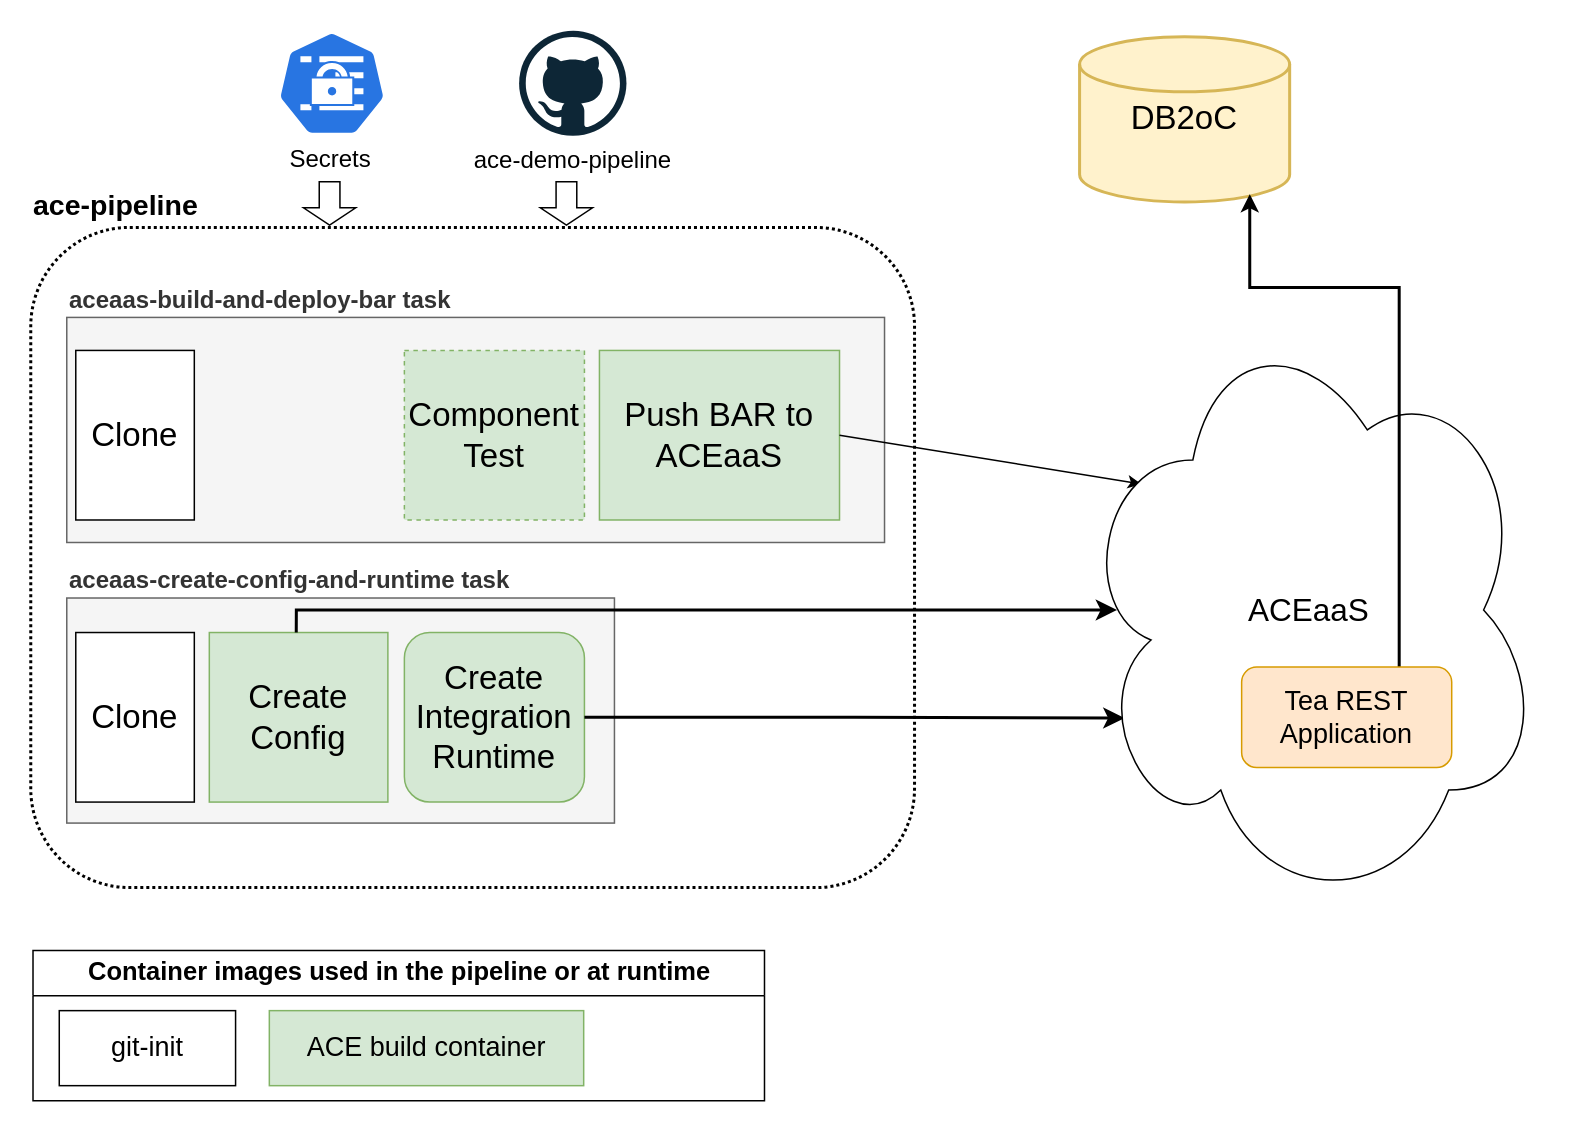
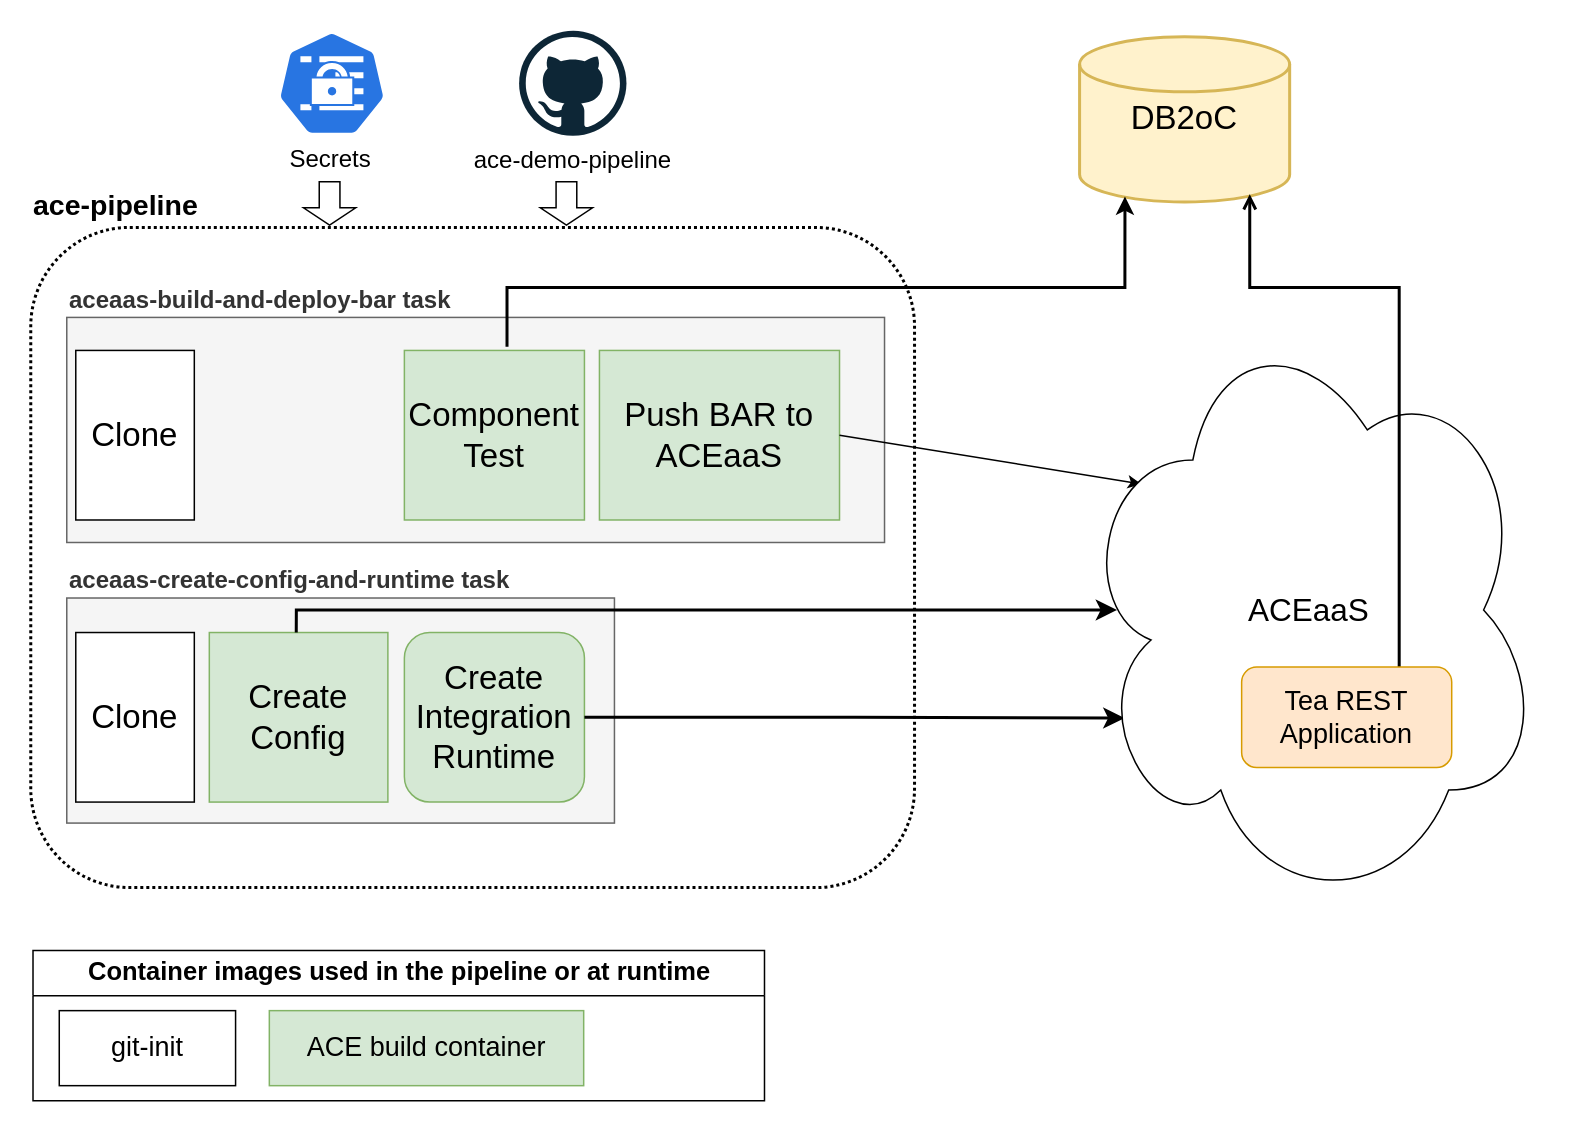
edge "Tea REST Application" -> "DB2oC": arrowhead classic -> open
edge "Component Test" -> "DB2oC": added
node "Component Test": style dashed -> solid
